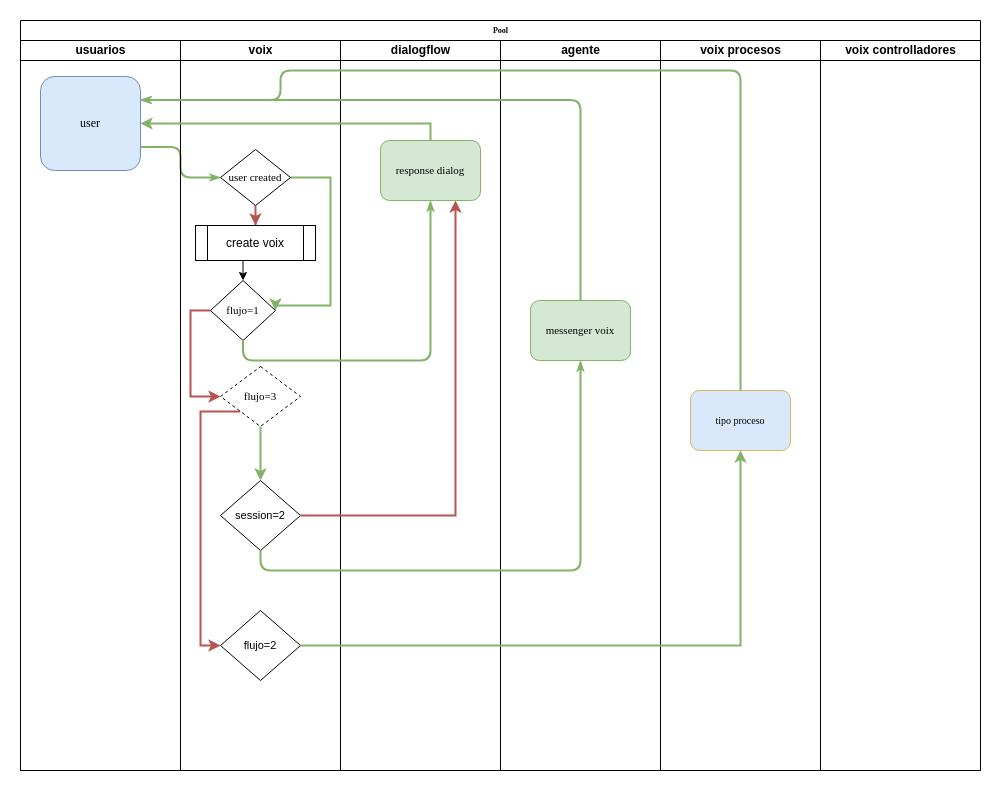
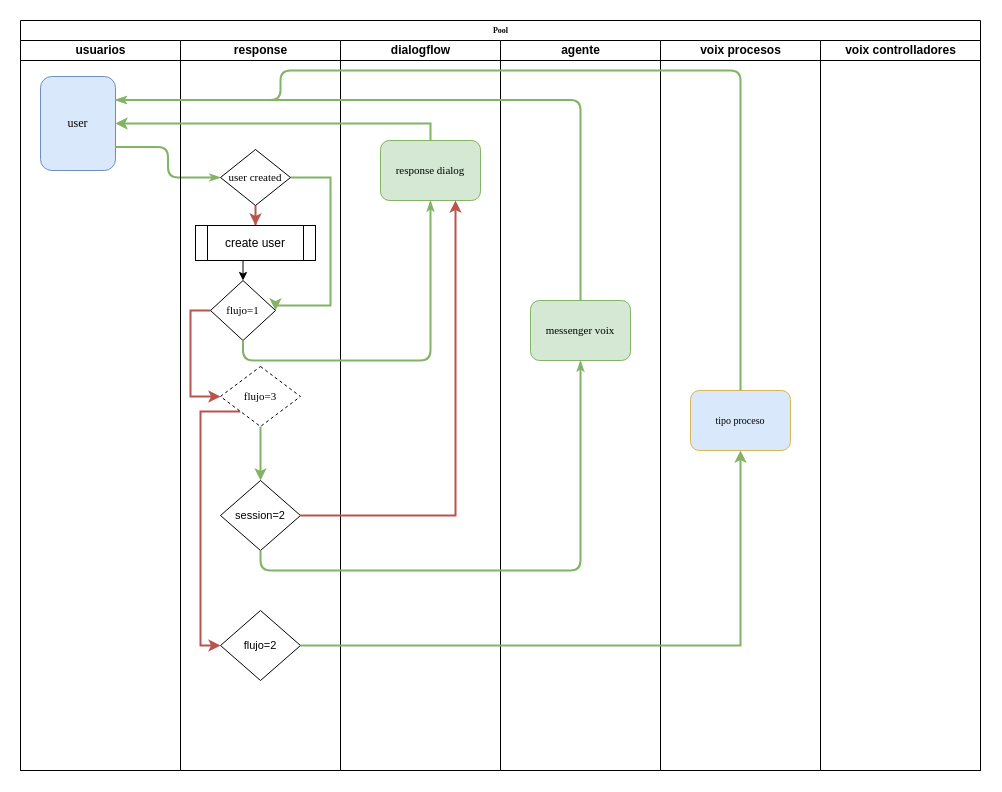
node "voix": label "voix" -> "response"
node "user": size 100x94 -> 75x94
node "create voix": label "create voix" -> "create user"
